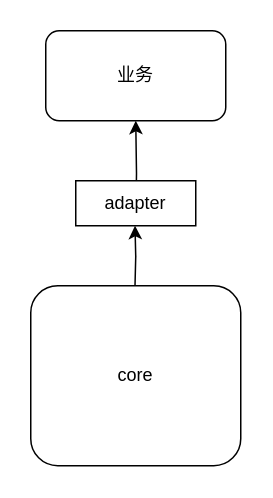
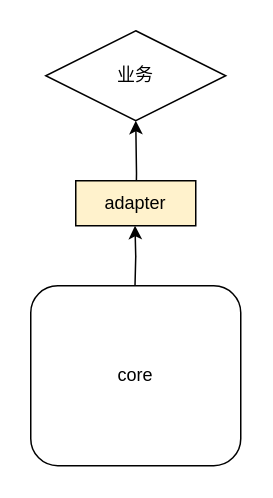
node "业务": shape rounded rectangle -> diamond
node "adapter": fillcolor #ffffff -> #fff2cc
